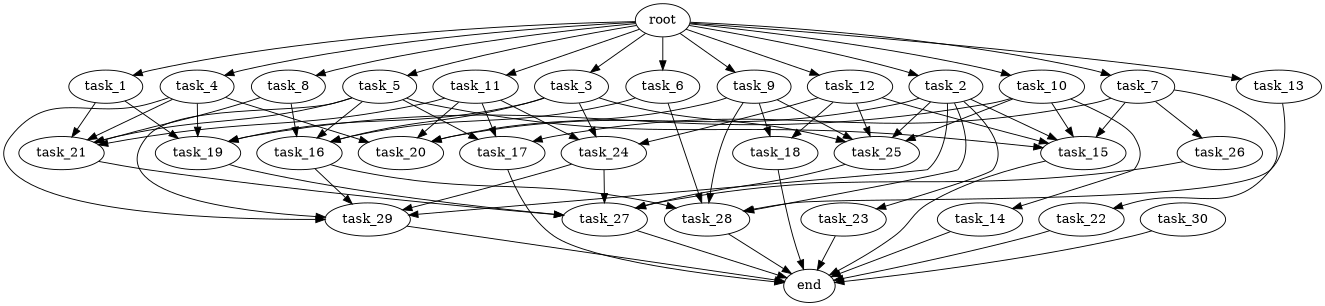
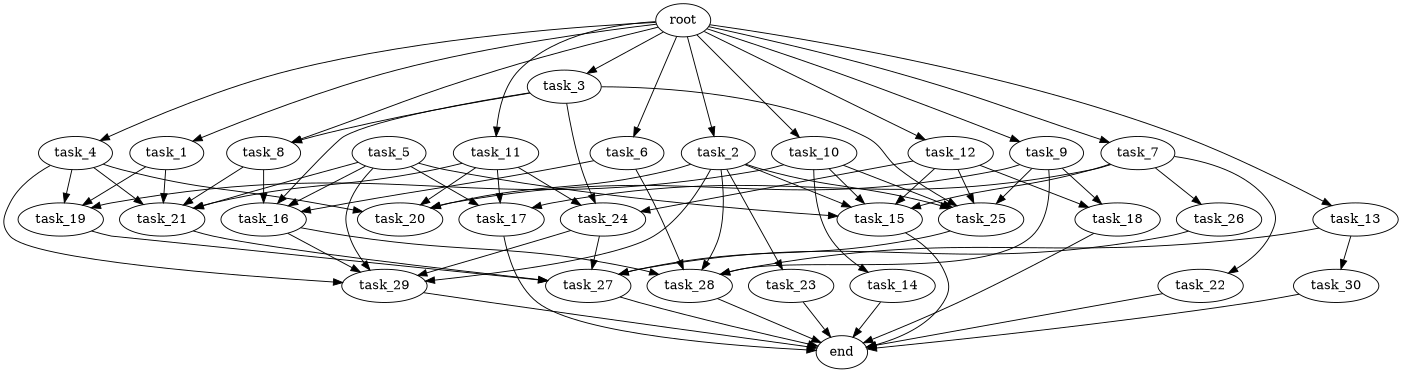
edge "root" -> "task_5": removed
edge "task_3" -> "task_19": now "task_3" -> "task_8"
edge "task_13" -> "task_30": added
